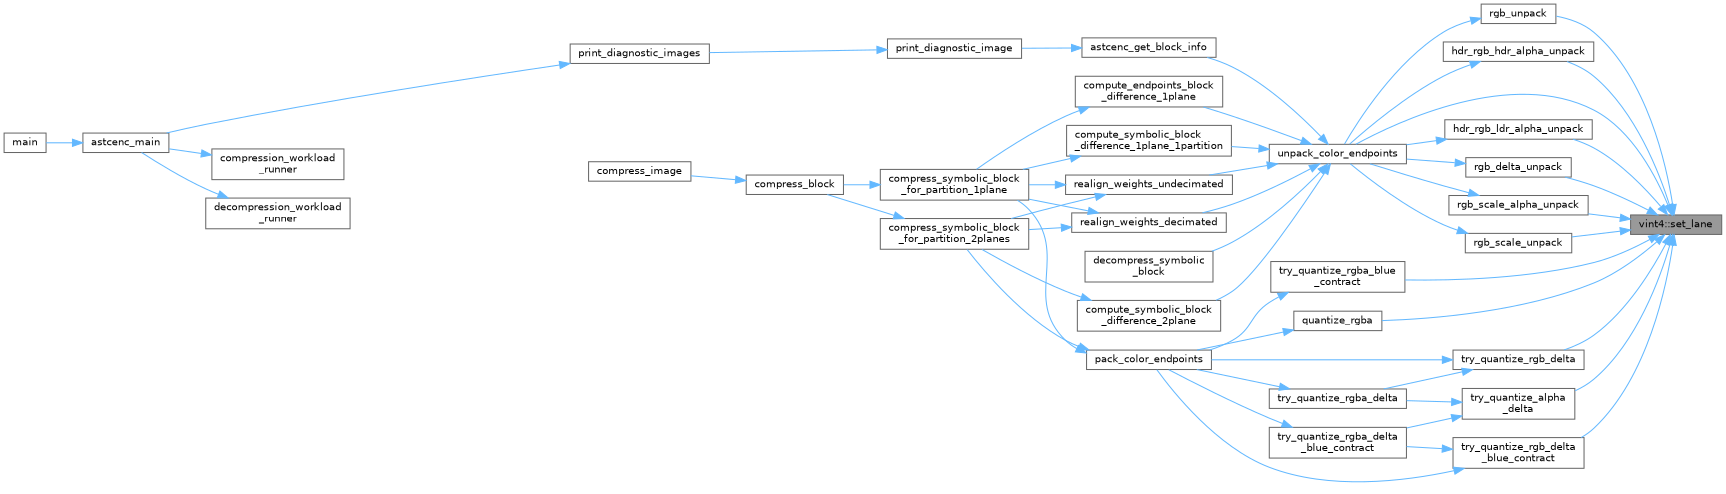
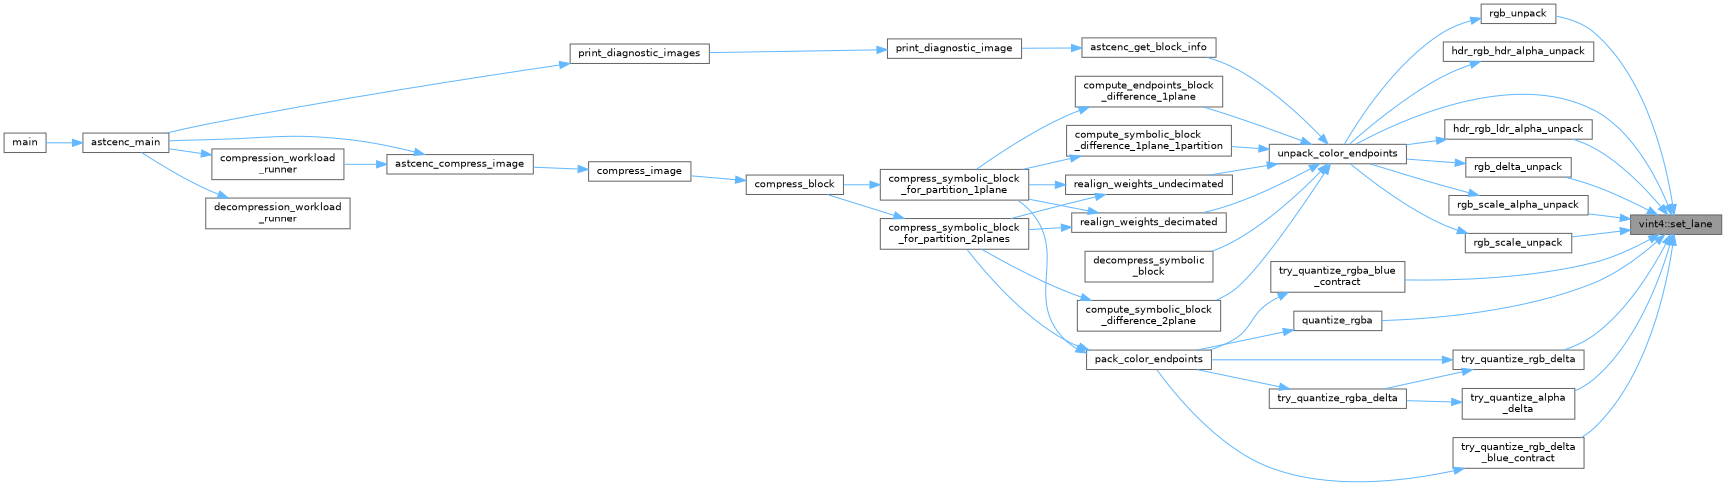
edge "hdr_rgb_hdr_alpha_unpack" -> "vint4::set_lane": removed
node "astcenc_compress_image": added
node "try_quantize_rgba_delta _blue_contract": removed
